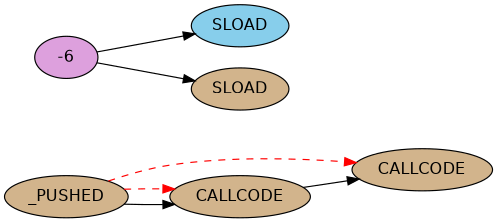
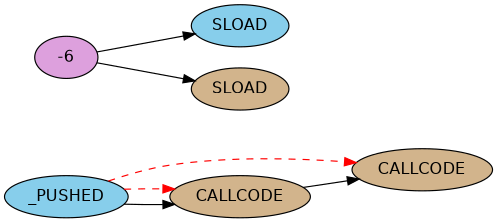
node "_PUSHED": fillcolor tan -> skyblue
